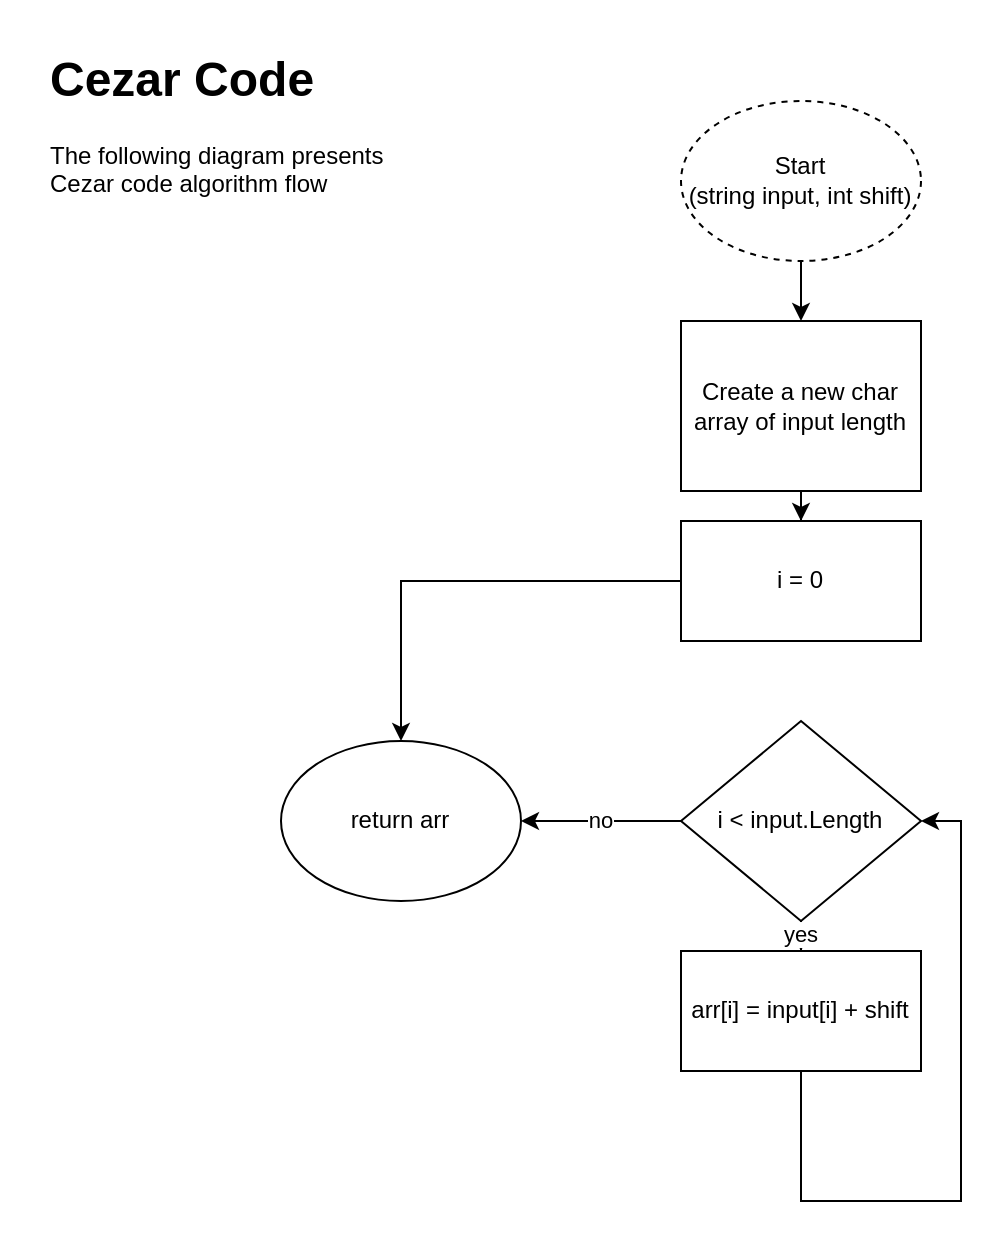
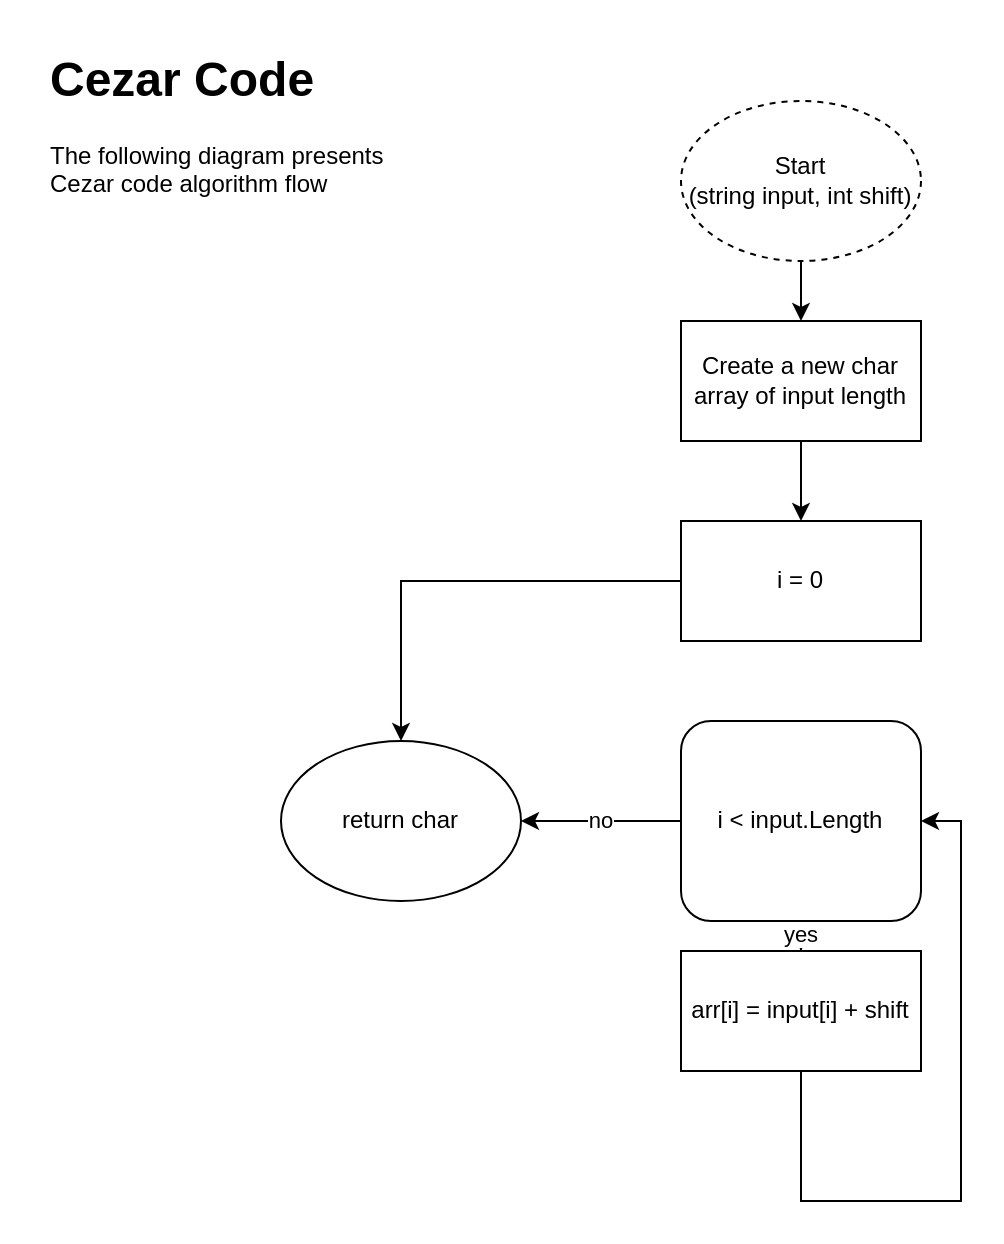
node "Create a new char array of input length": size 240x170 -> 240x120
node "return arr": label "return arr" -> "return char"
node "i < input.Length": shape diamond -> rounded rectangle
